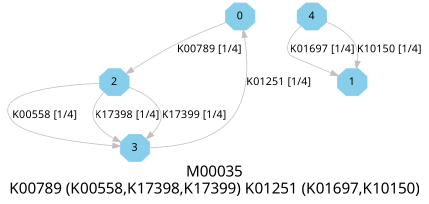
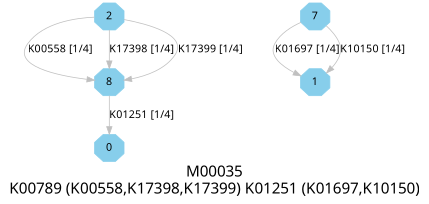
node "4": label "4" -> "7"
edge "0" -> "2": removed, label "K00789 [1/4]"
node "3": label "3" -> "8"
